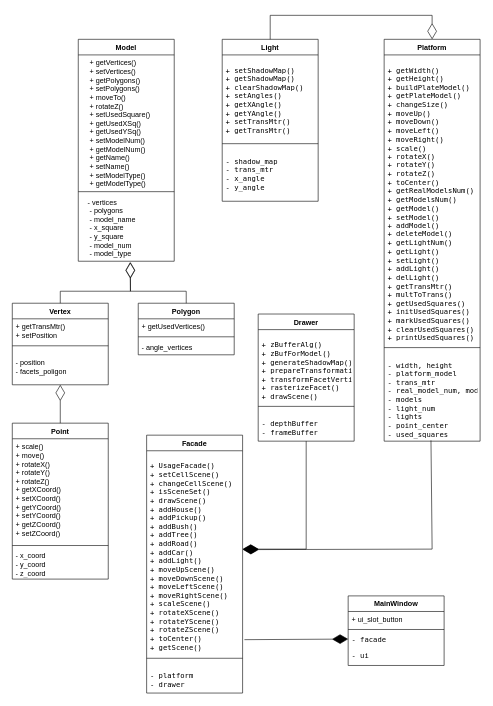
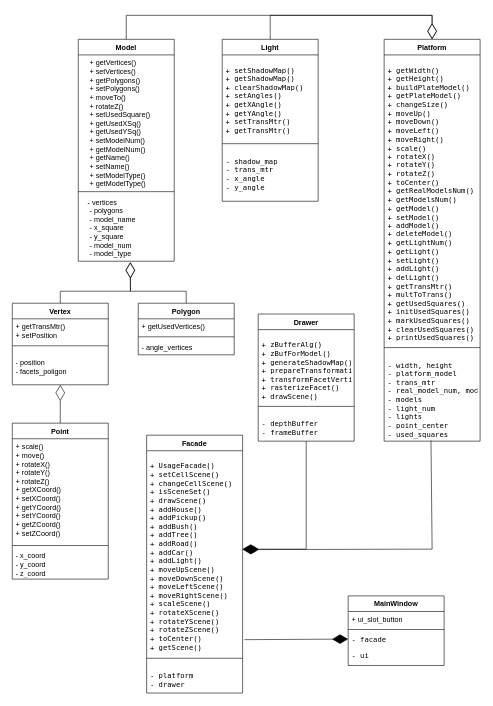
edge "Model" -> "Platform": added
